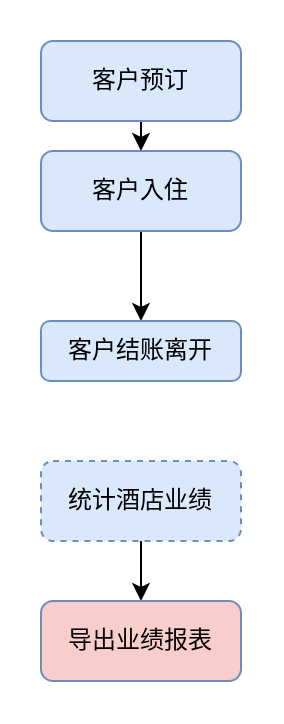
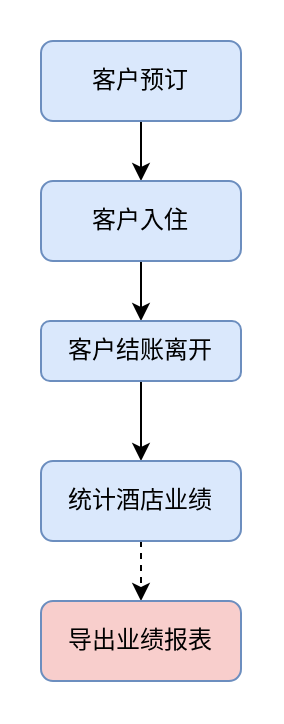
node "客户入住": moved (141, 191) -> (141, 221)
edge "客户结账离开" -> "统计酒店业绩": added
node "统计酒店业绩": style dashed -> solid
edge "统计酒店业绩" -> "导出业绩报表": style solid -> dashed
